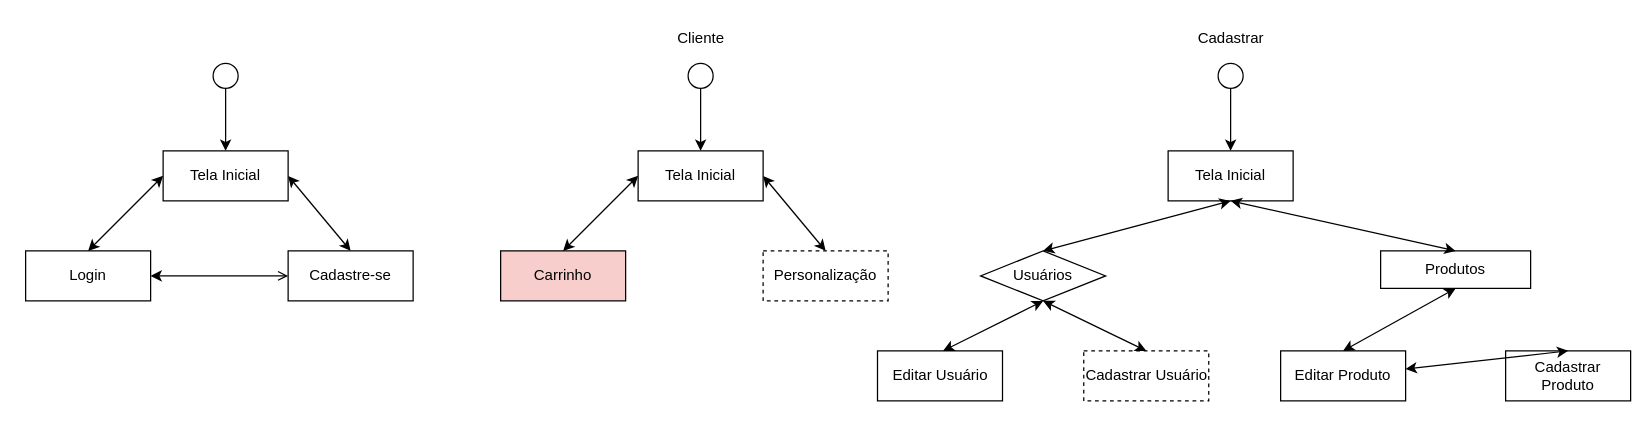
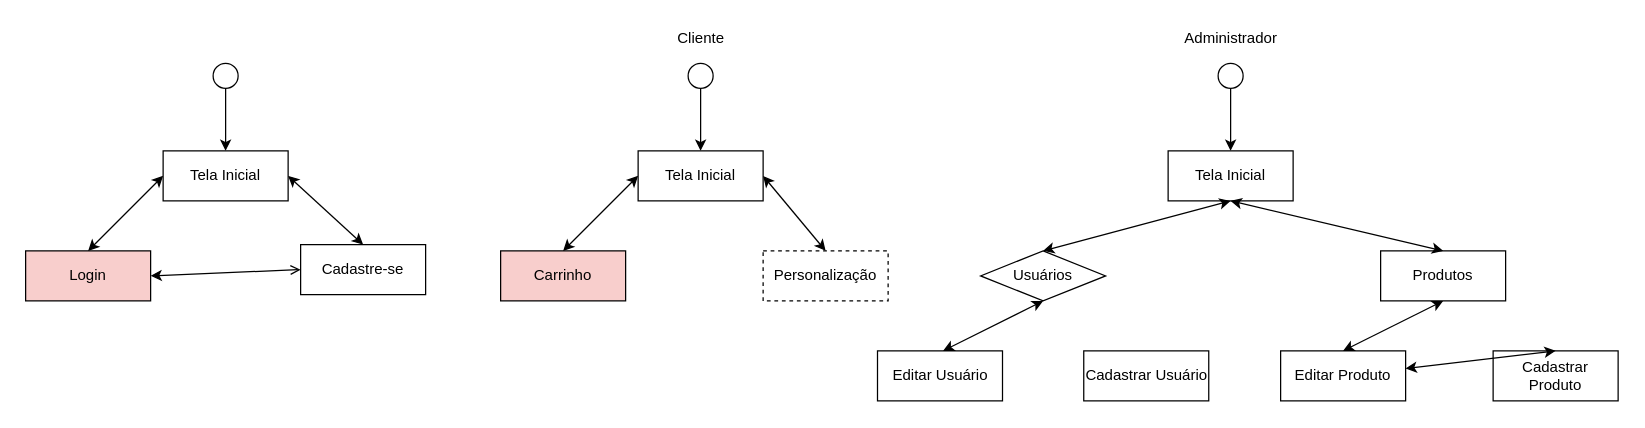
node "Cadastrar": label "Cadastrar" -> "Administrador"
node "Produtos": size 150x38 -> 125x50
node "Login": fillcolor #ffffff -> #f8cecc
node "Cadastre-se": moved (351, 276) -> (363, 269)
edge "Usuários" -- "Cadastrar Usuário": removed
node "Cadastrar Usuário": style dashed -> solid
node "Cadastrar Produto": moved (1568, 376) -> (1556, 376)
